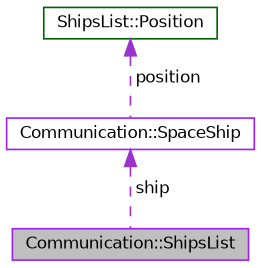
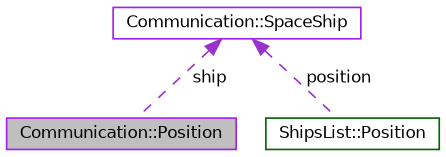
edge "Communication::SpaceShip" -> "ShipsList::Position": reversed
node "Communication::ShipsList": label "Communication::ShipsList" -> "Communication::Position"
